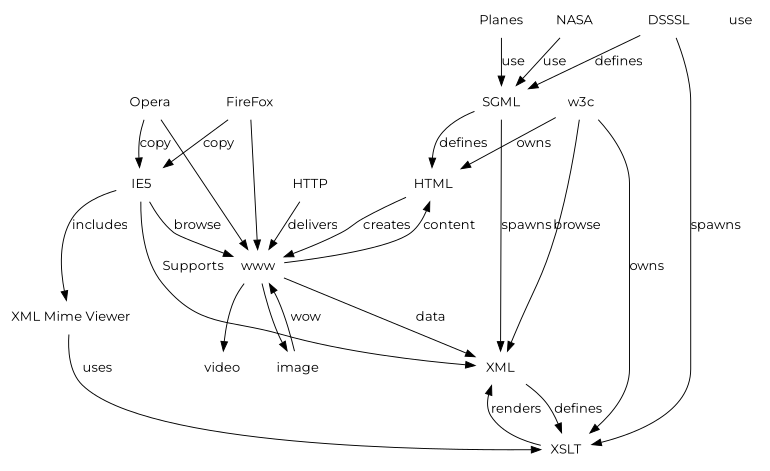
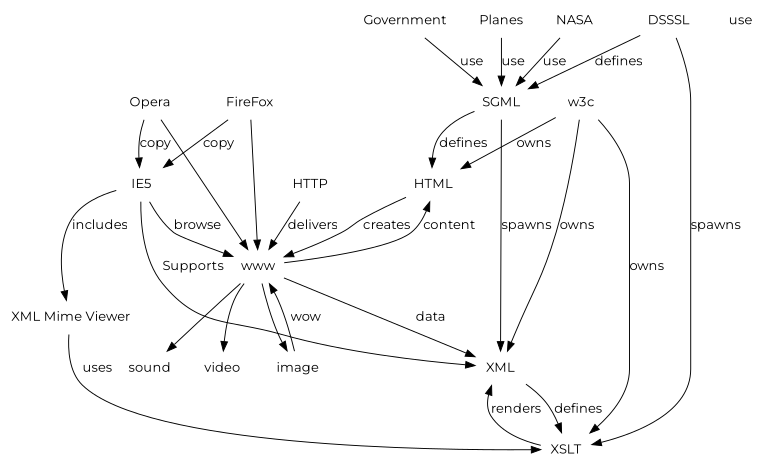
node "Government": added
edge "w3c" -> "XML": label "browse" -> "owns"
node "sound": added
